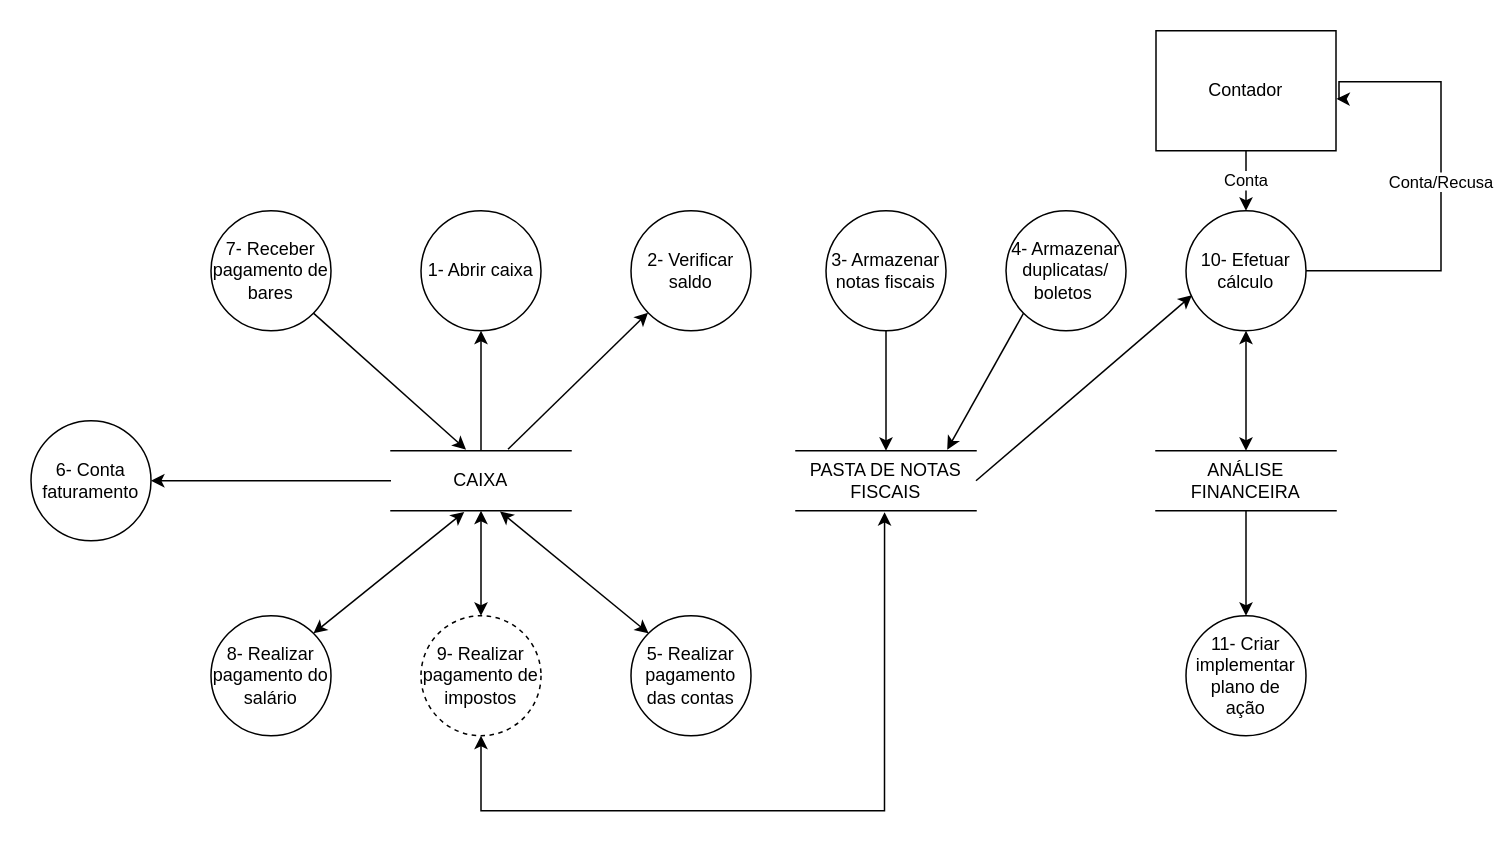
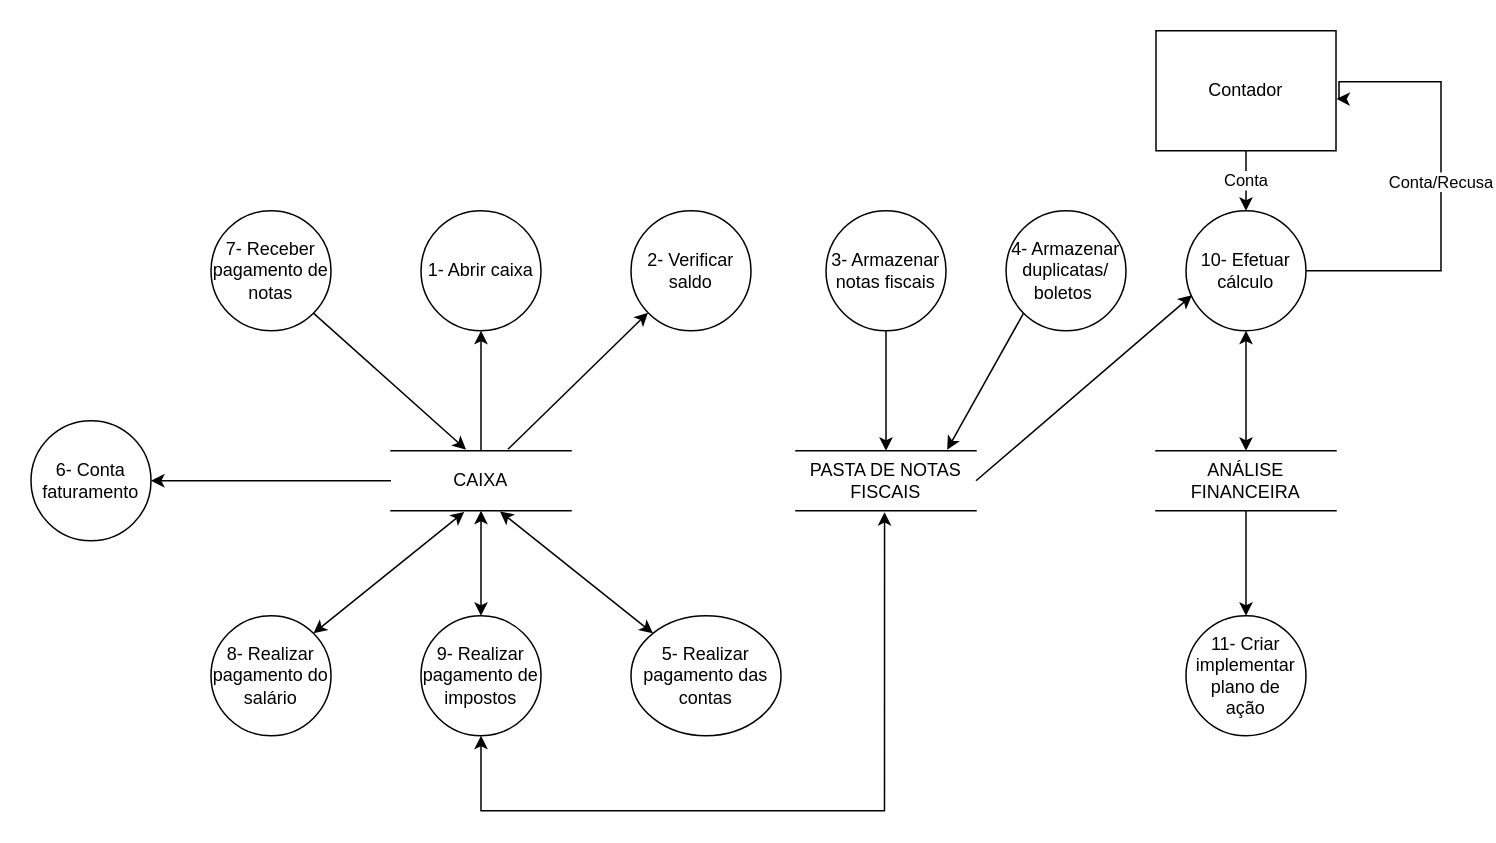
node "7- Receber pagamento de bares": label "7- Receber pagamento de bares" -> "7- Receber pagamento de notas"
node "9- Realizar pagamento de impostos": style dashed -> solid
node "5- Realizar pagamento das contas": size 120x120 -> 150x120
